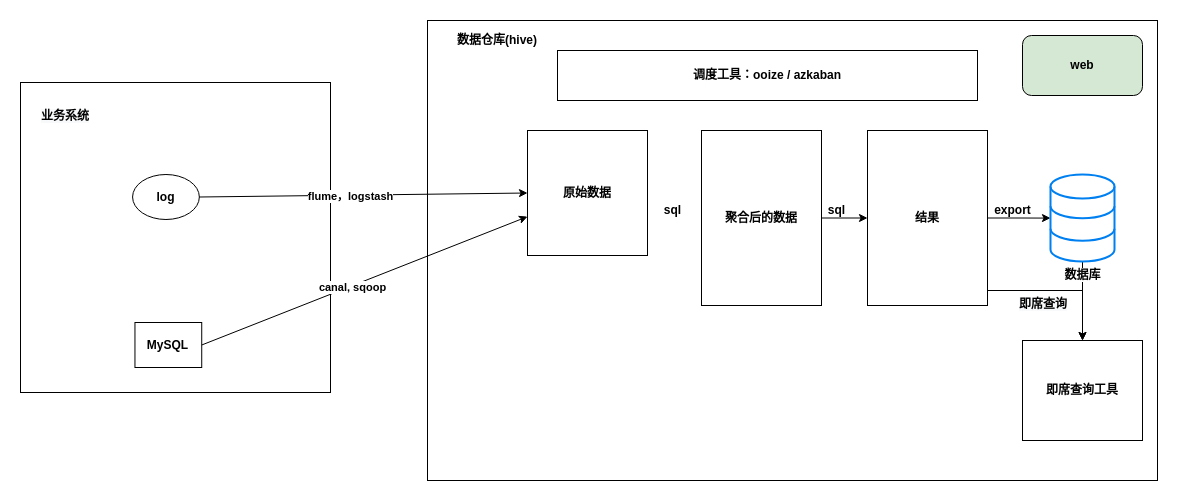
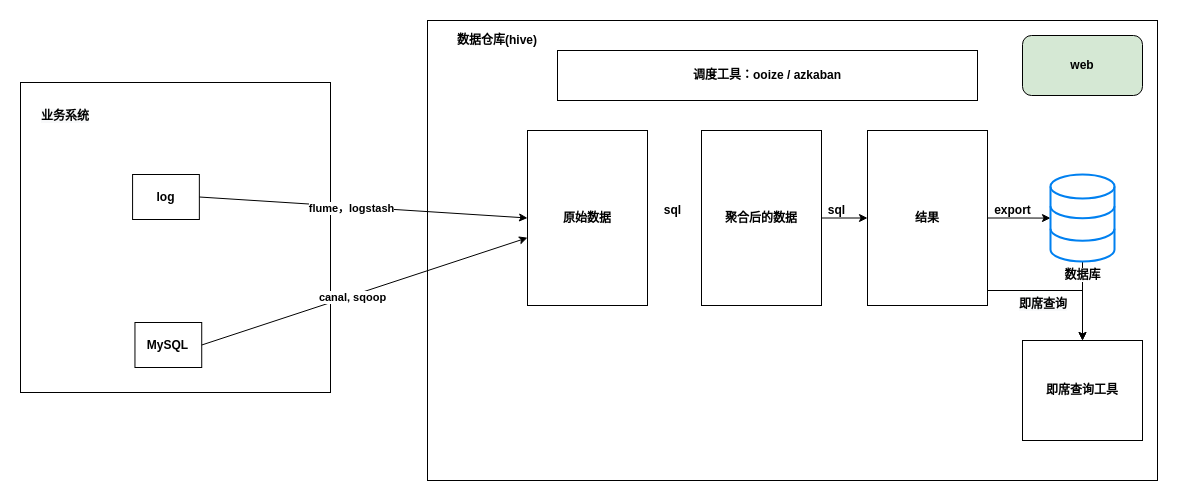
node "原始数据": size 120x125 -> 120x175
node "log": shape ellipse -> rectangle
